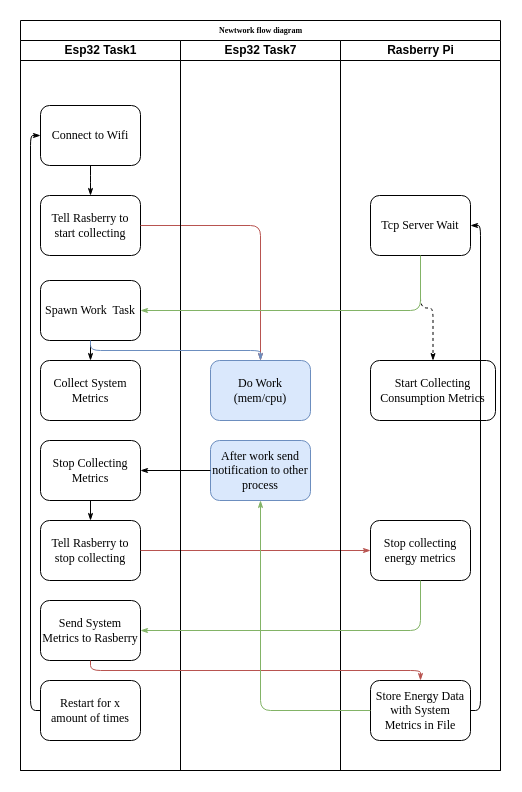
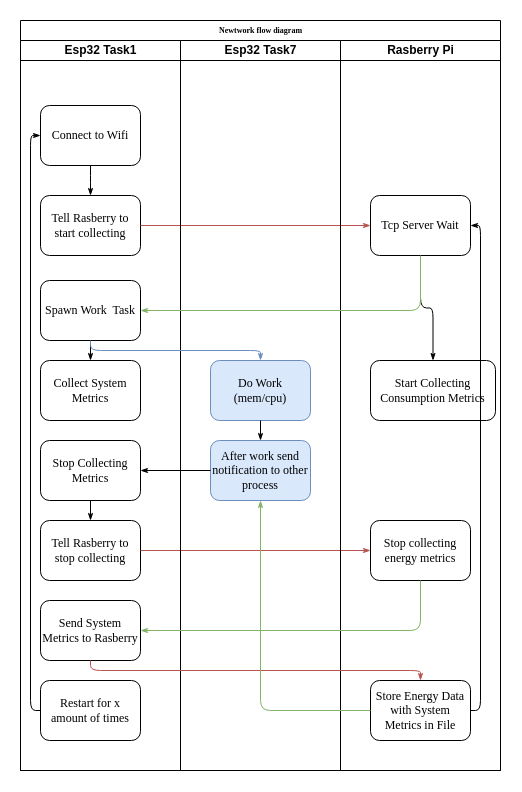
edge "Tell Rasberry to start collecting" -> "Do Work (mem/cpu)": now "Tell Rasberry to start collecting" -> "Tcp Server Wait"
edge "Tcp Server Wait" -> "Start Collecting Consumption Metrics": style dashed -> solid
edge "Do Work (mem/cpu)" -> "After work send notification to other process": added
